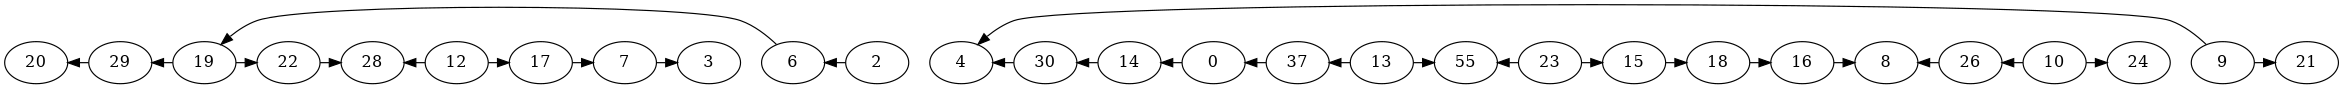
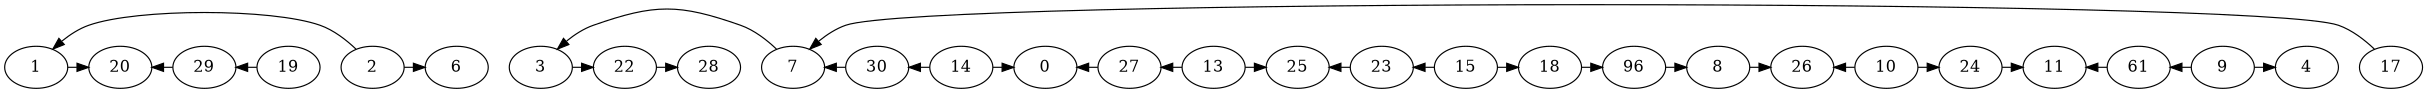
edge "6" -> "19": removed
edge "19" -> "22": now "3" -> "22"
node "12": removed
edge "30" -> "4": now "30" -> "7"
edge "0" -> "14": reversed
node "37": label "37" -> "27"
node "55": label "55" -> "25"
edge "23" -> "15": reversed
node "16": label "16" -> "96"
edge "26" -> "8": reversed
node "21": label "21" -> "61"
node "1": added
node "11": added
